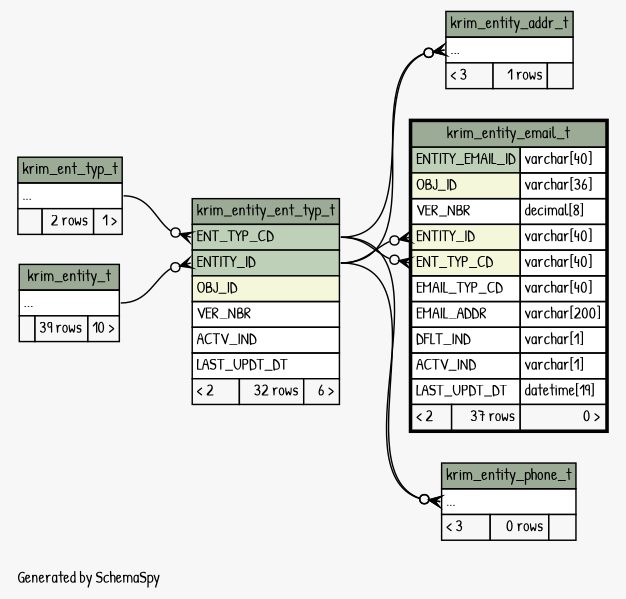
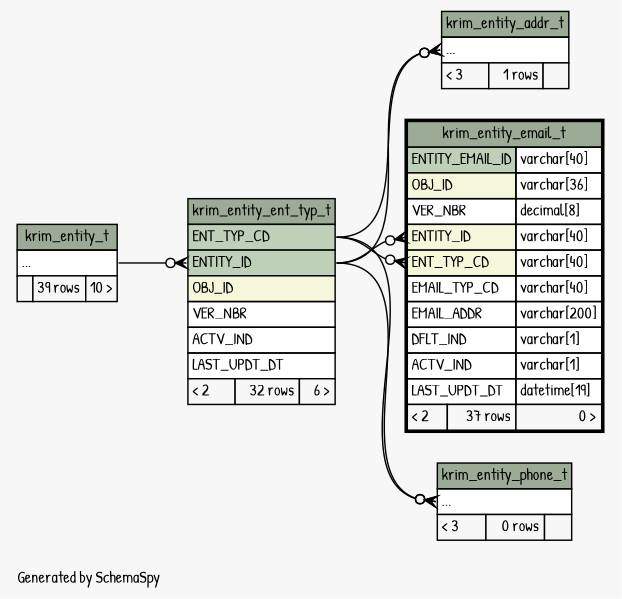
node "krim_ent_typ_t": removed
